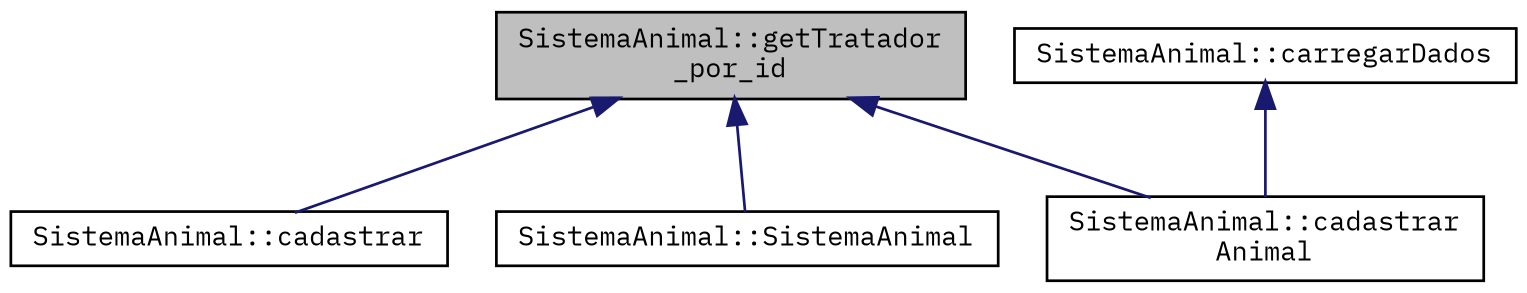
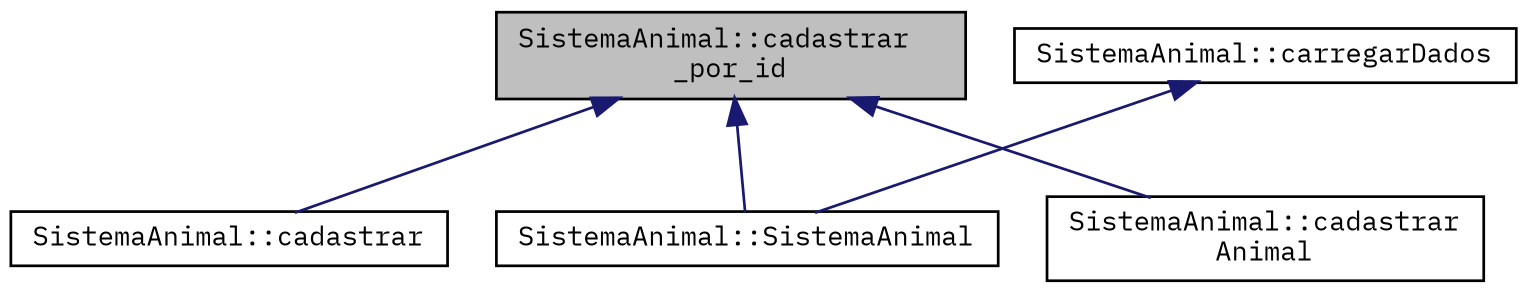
node "SistemaAnimal::getTratador _por_id": label "SistemaAnimal::getTratador _por_id" -> "SistemaAnimal::cadastrar _por_id"
edge "SistemaAnimal::cadastrar Animal" -> "SistemaAnimal::carregarDados": now "SistemaAnimal::SistemaAnimal" -> "SistemaAnimal::carregarDados"
